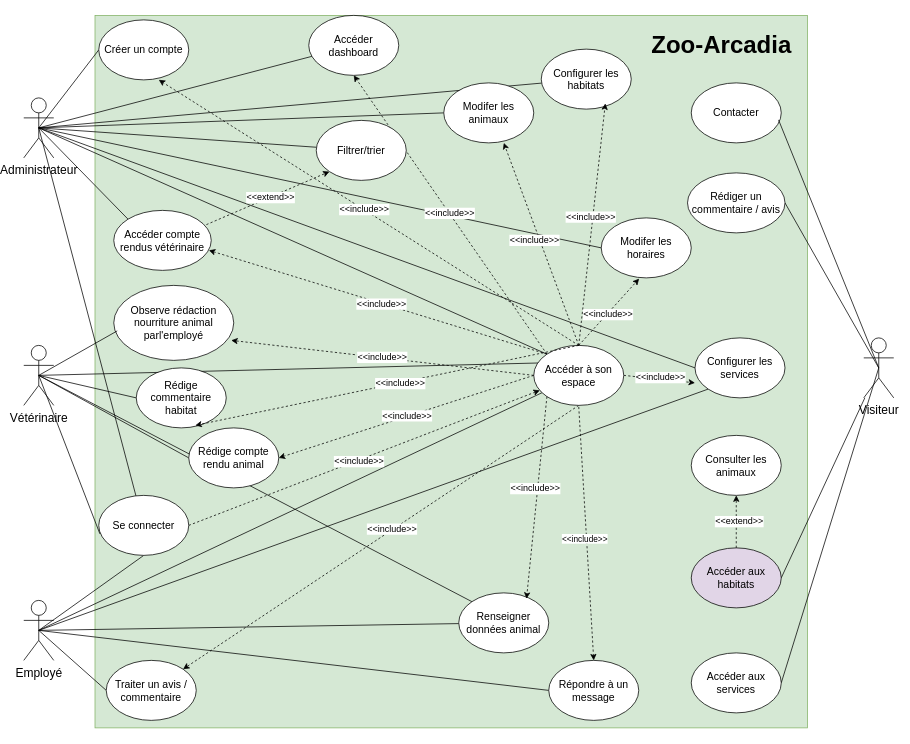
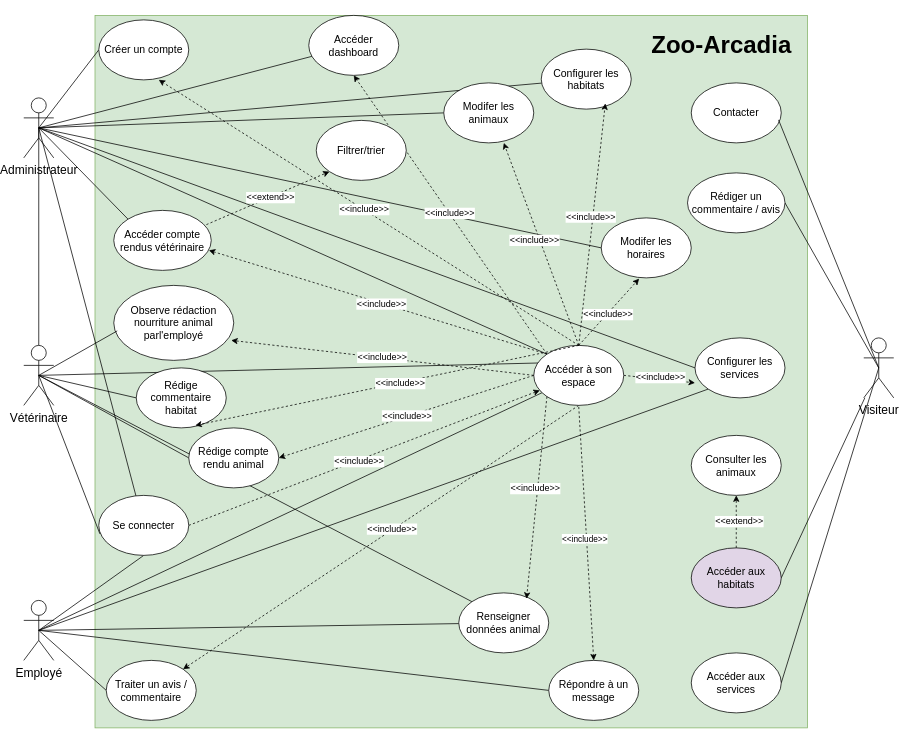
edge "Administrateur" -- "Filtrer/trier": now "Administrateur" -- "Vétérinaire"
